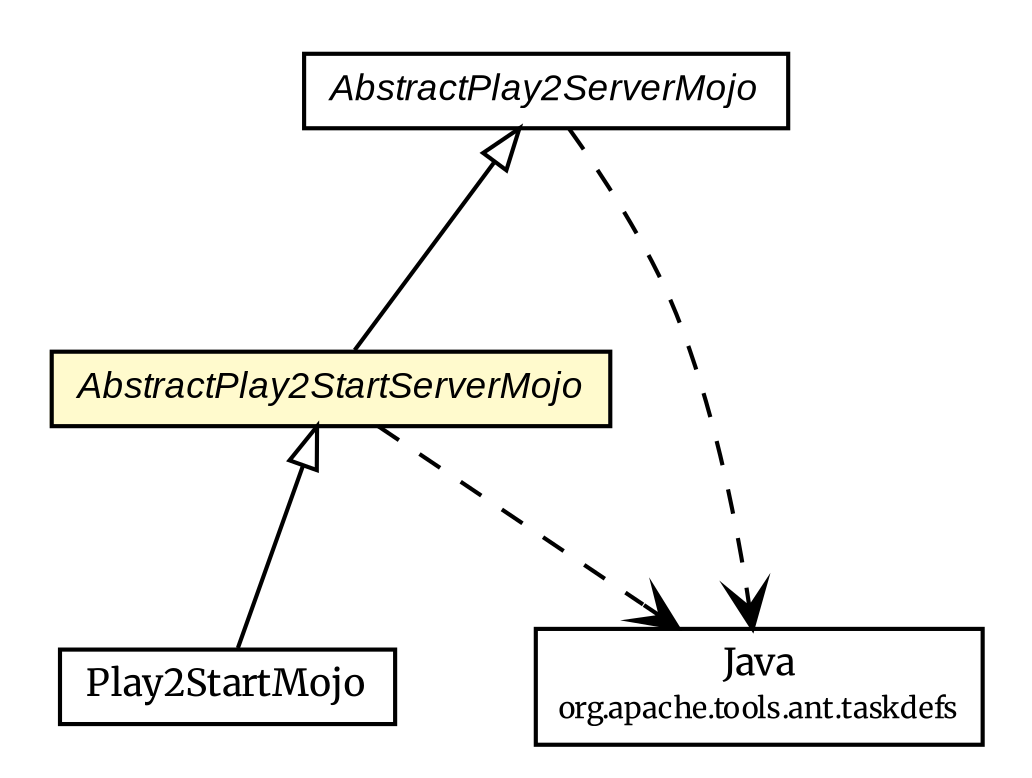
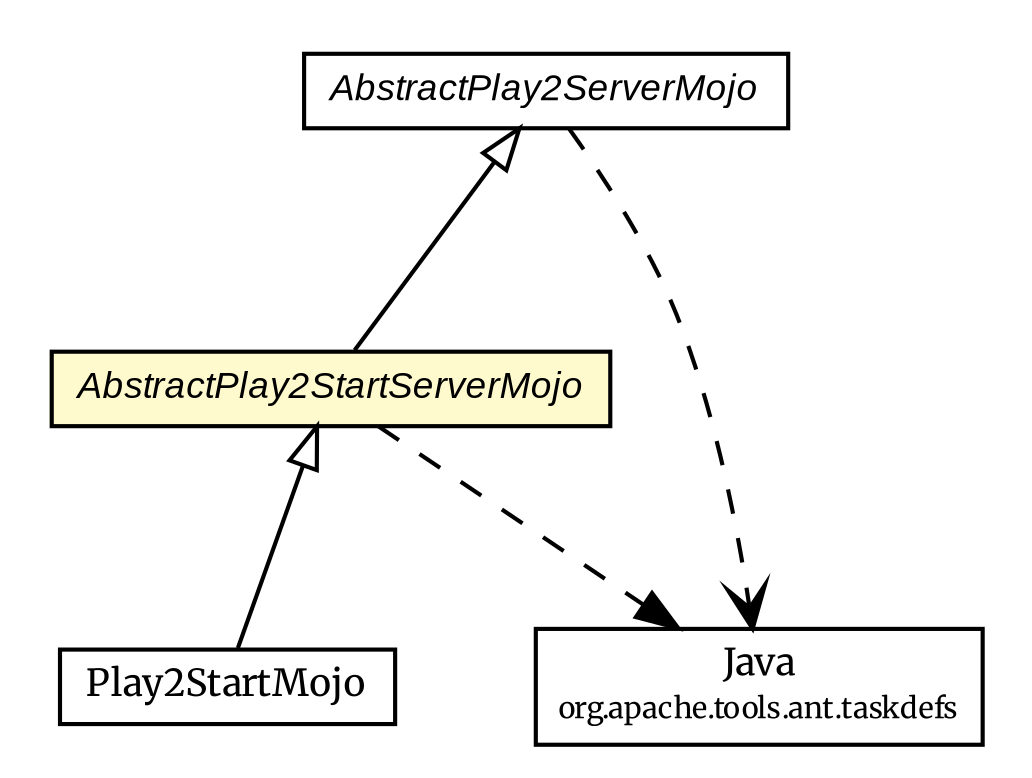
edge "AbstractPlay2StartServerMojo" -> "Java": arrowhead open -> normal
